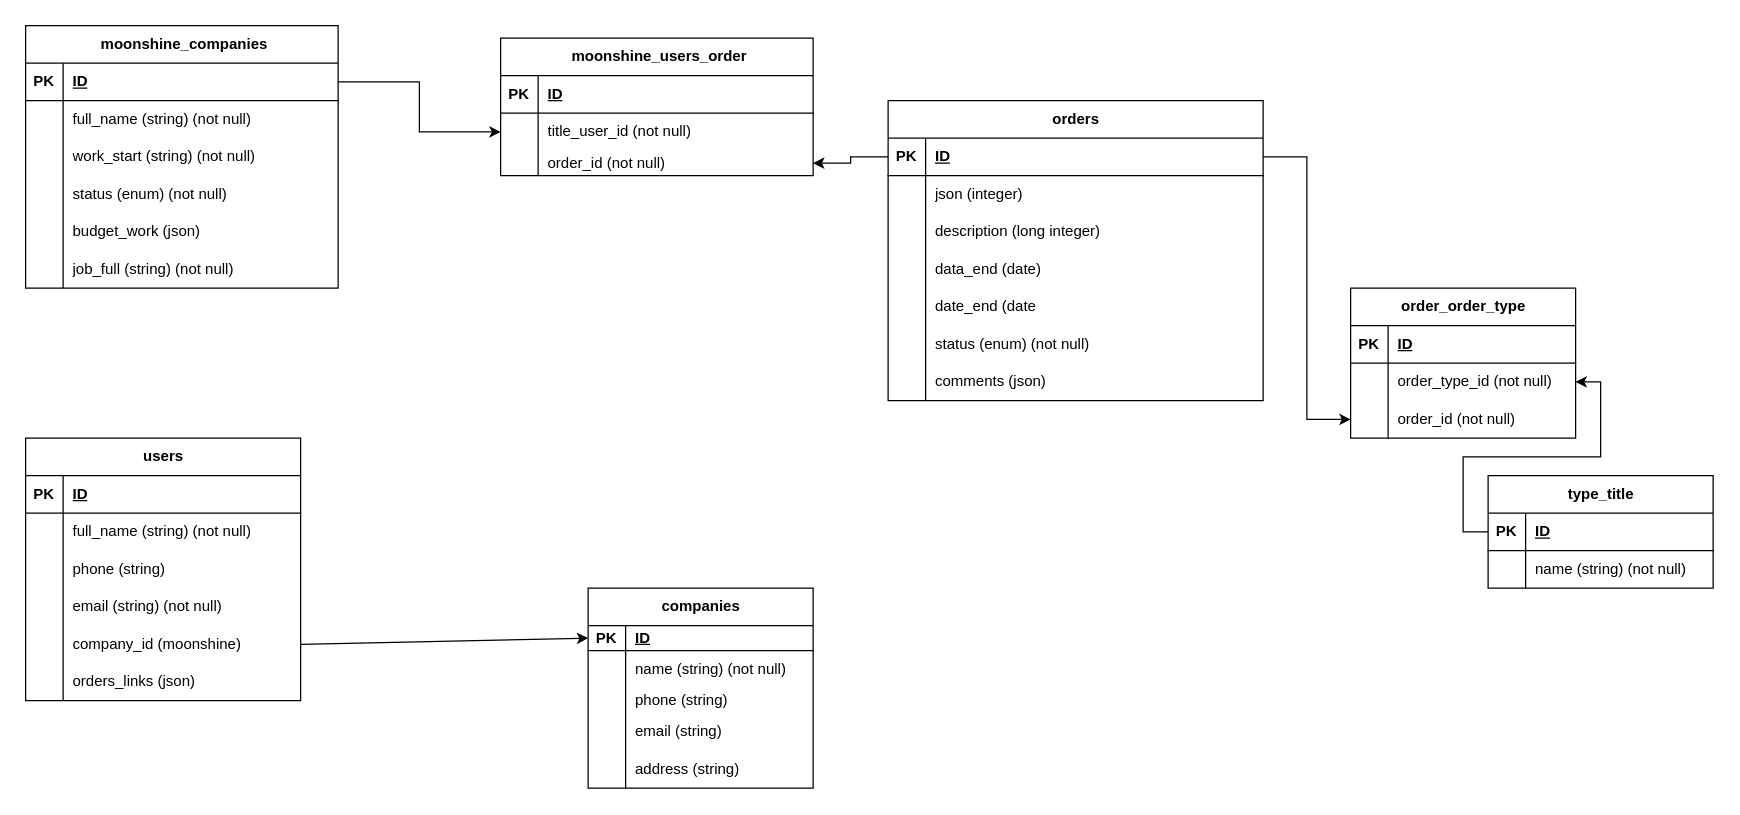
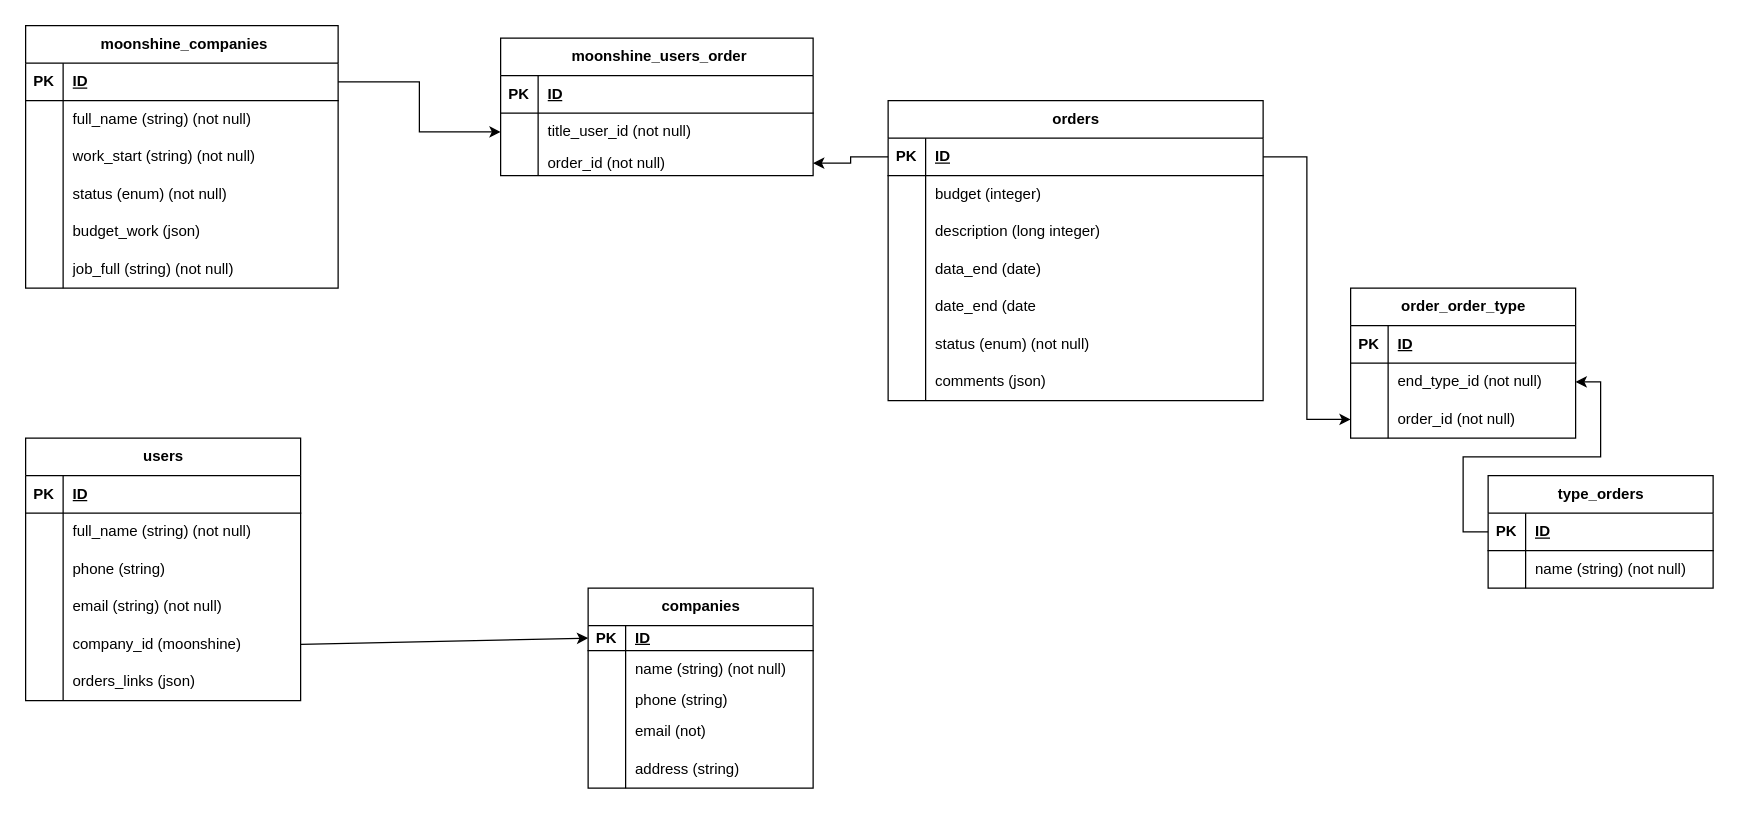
node "json (integer)": label "json (integer)" -> "budget (integer)"
node "order_type_id (not null)": label "order_type_id (not null)" -> "end_type_id (not null)"
node "type_title": label "type_title" -> "type_orders"
node "email (string)": label "email (string)" -> "email (not)"
